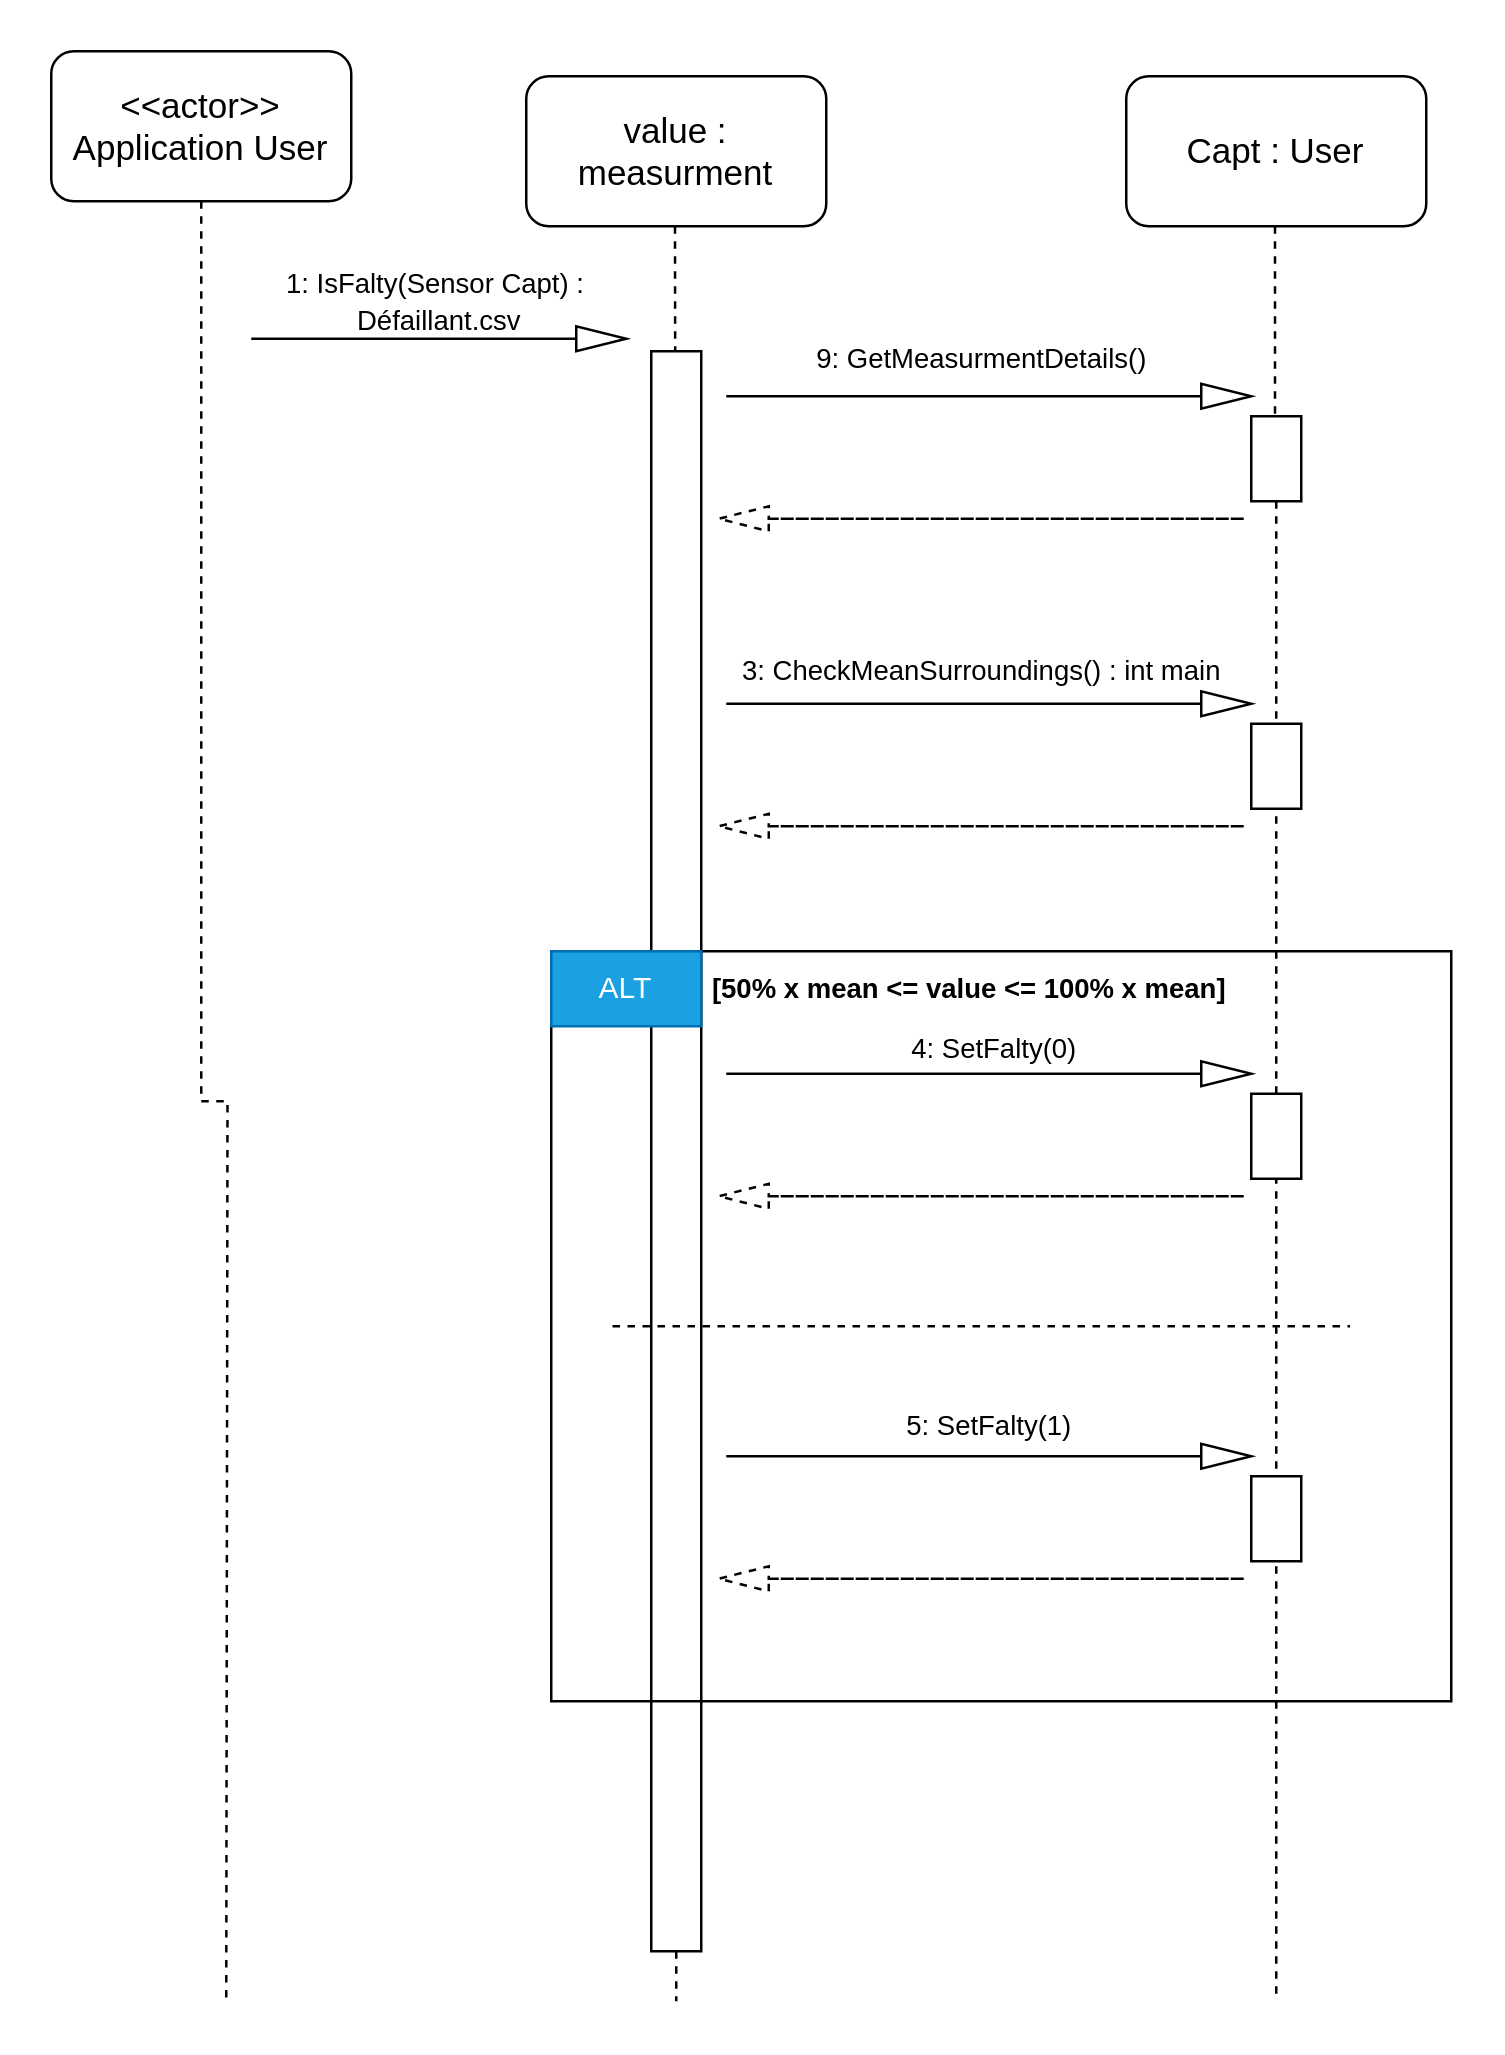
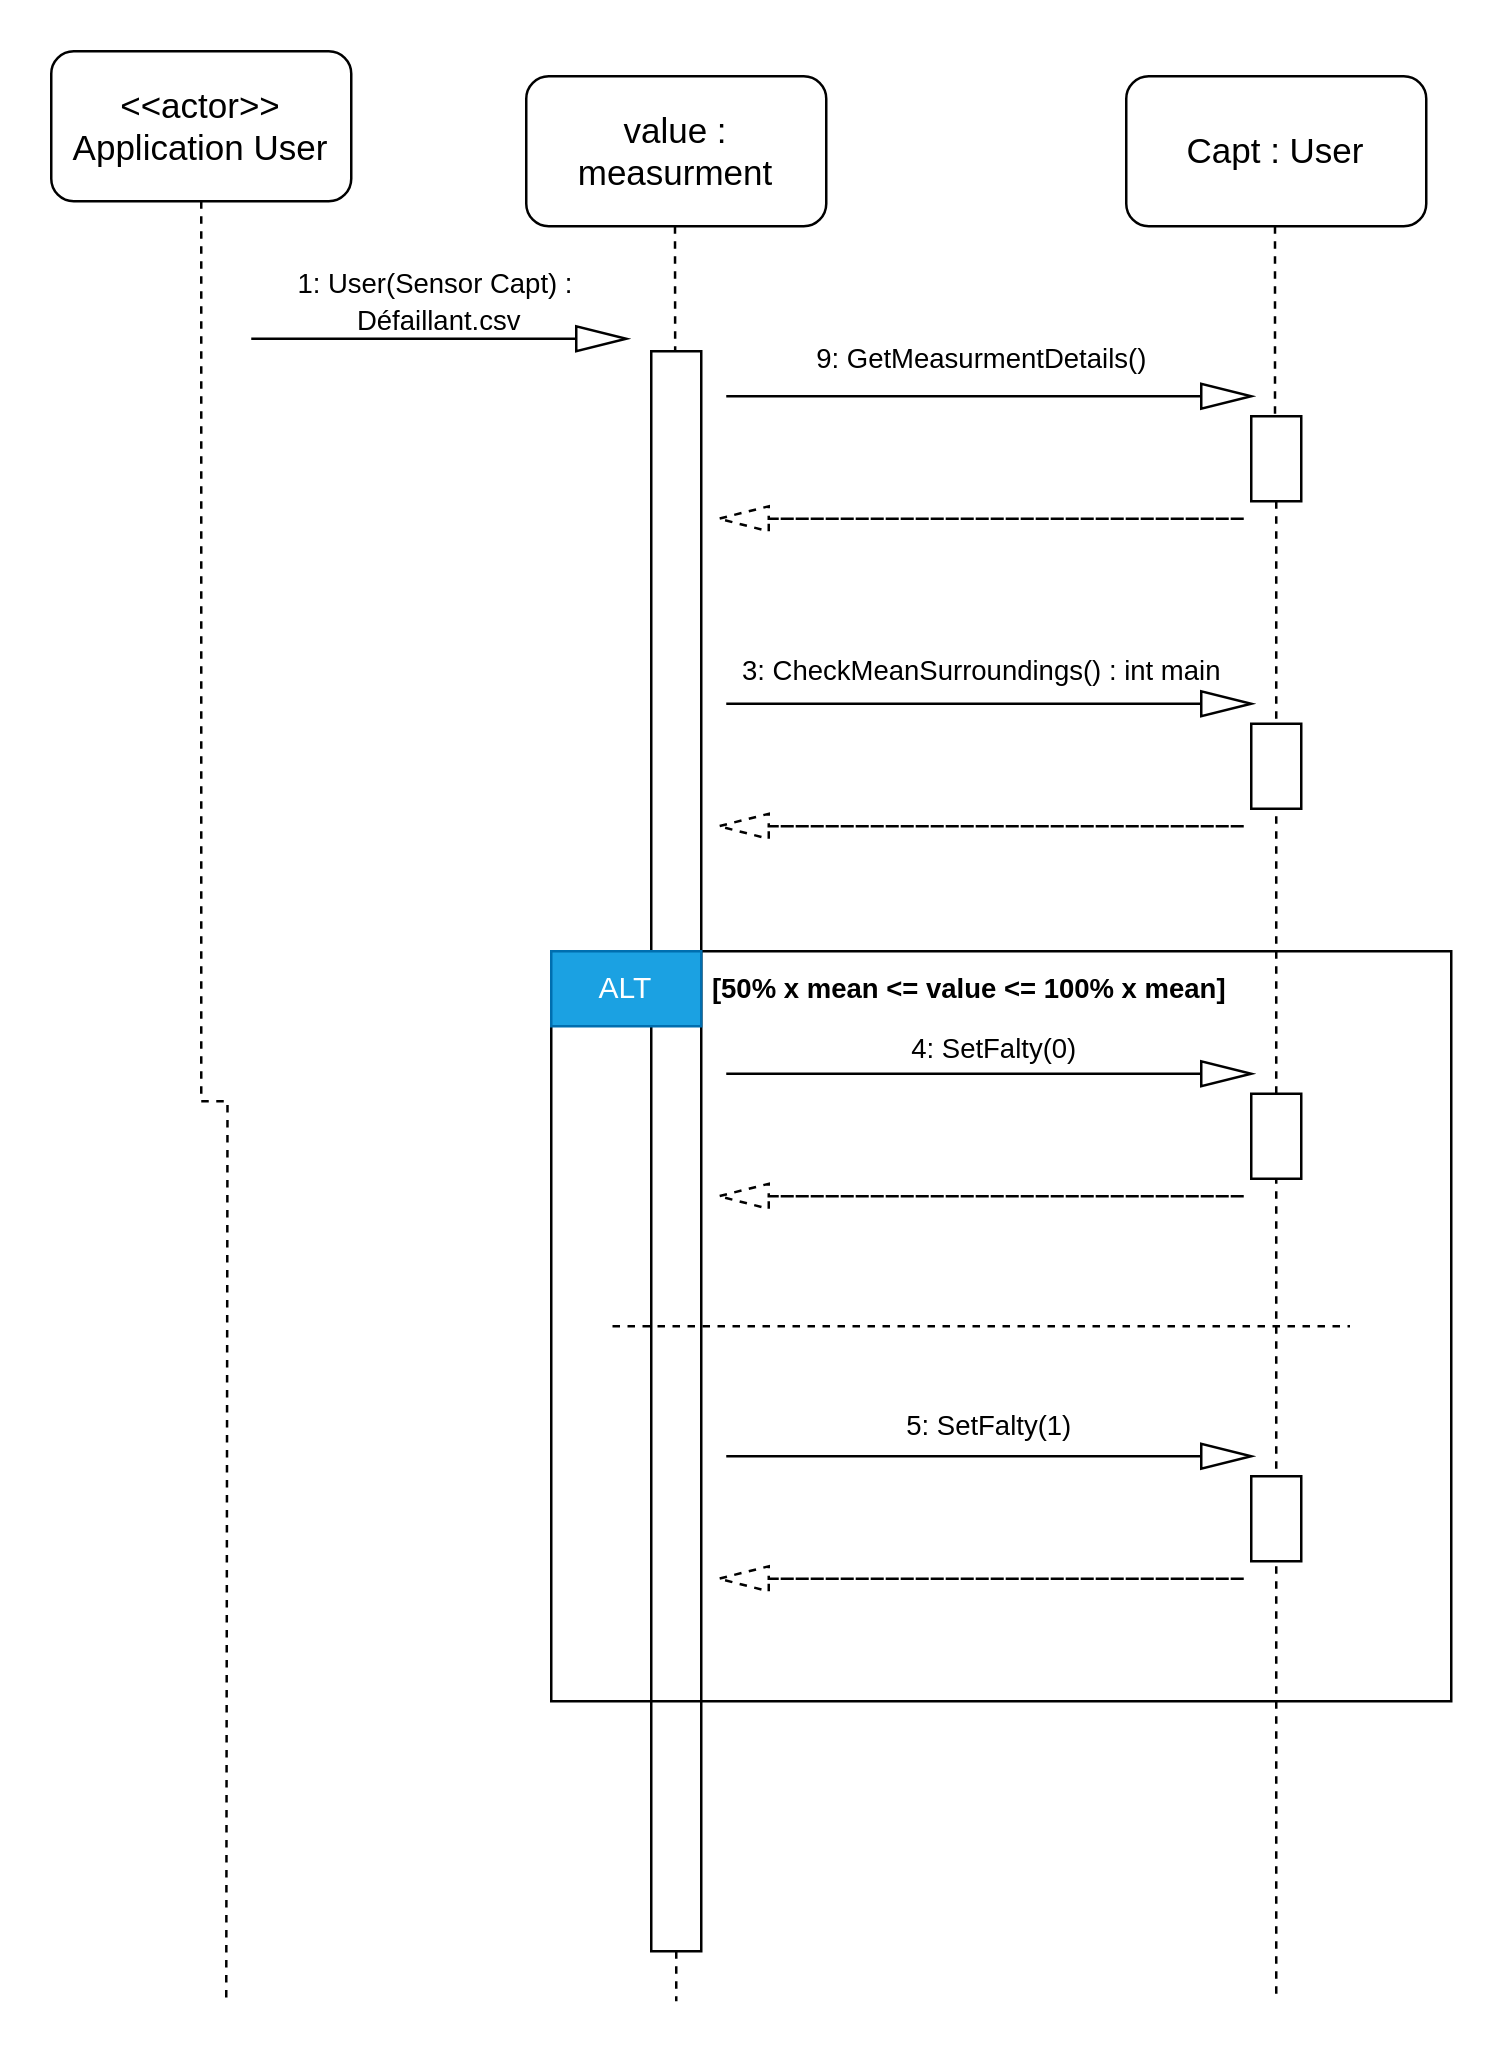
node "1: IsFalty(Sensor Capt) : Défaillant.csv": label "1: IsFalty(Sensor Capt) : Défaillant.csv" -> "1: User(Sensor Capt) : Défaillant.csv"
